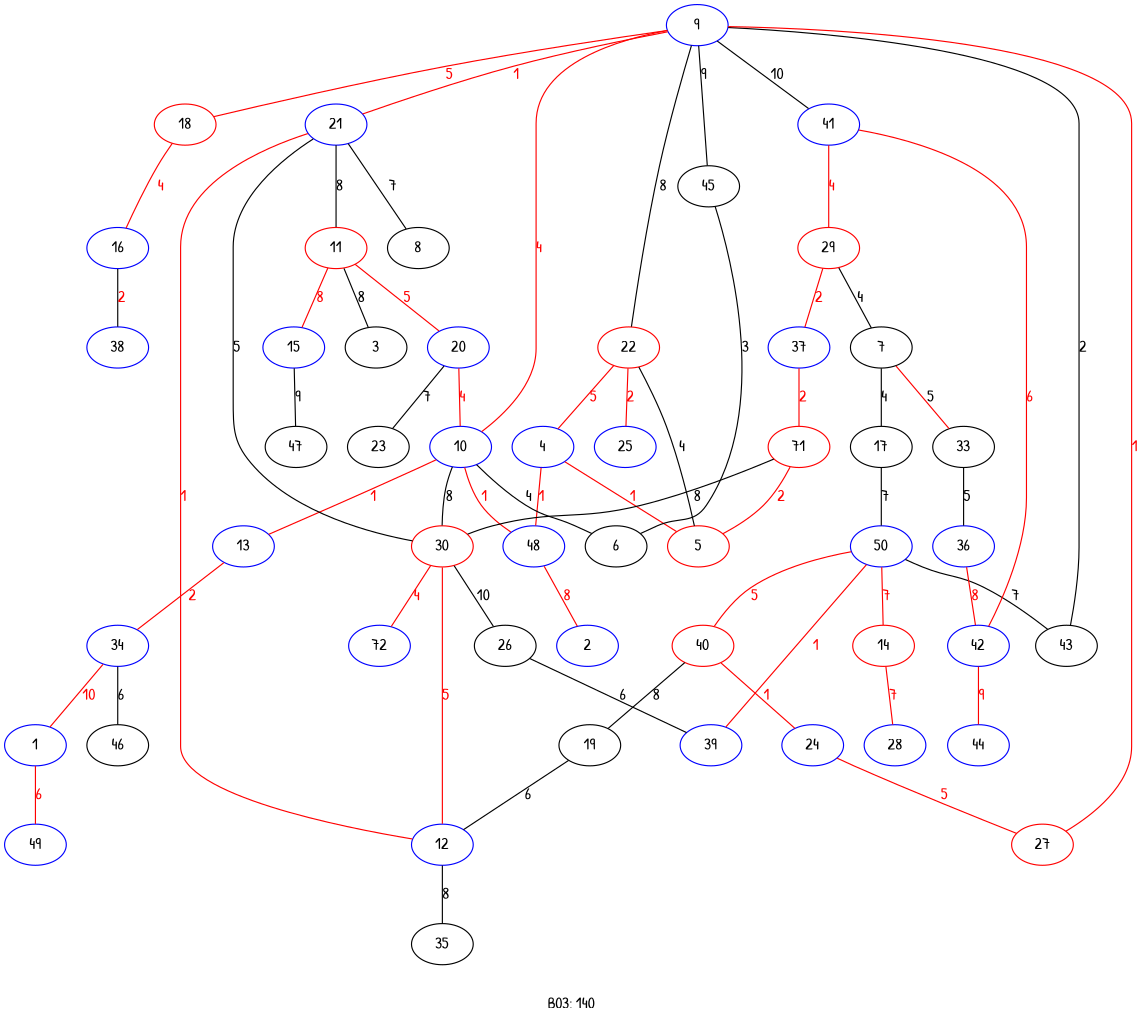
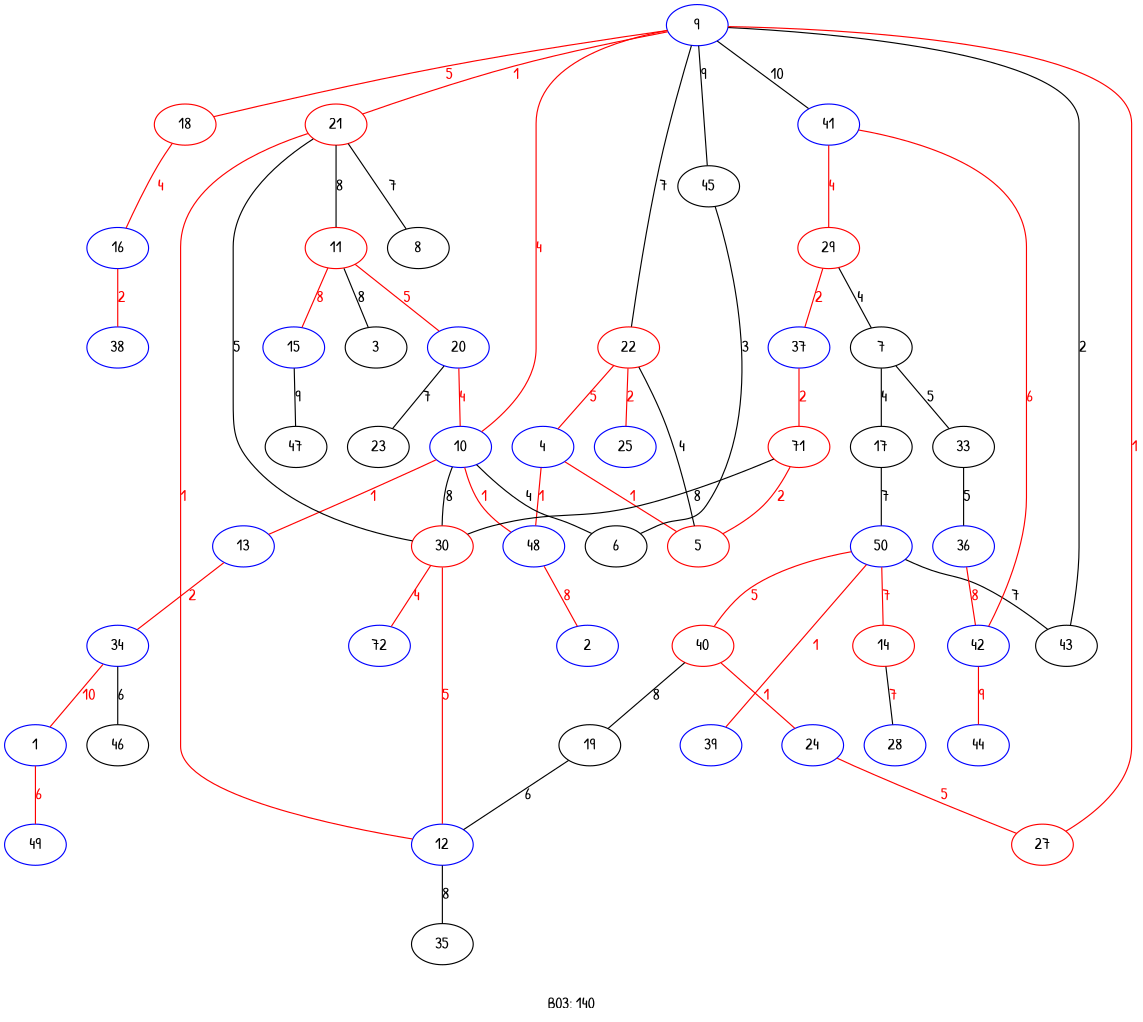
node "21": color blue -> red
edge "9" -- "22": label "8" -> "7"
edge "16" -- "38": color black -> red
edge "7" -- "33": color red -> black
node "26": removed
edge "14" -- "28": color red -> black
